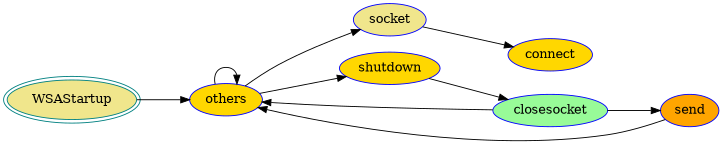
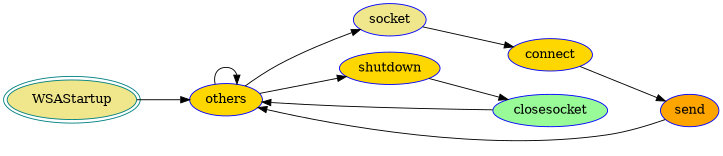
edge "closesocket" -> "send": now "connect" -> "send"
